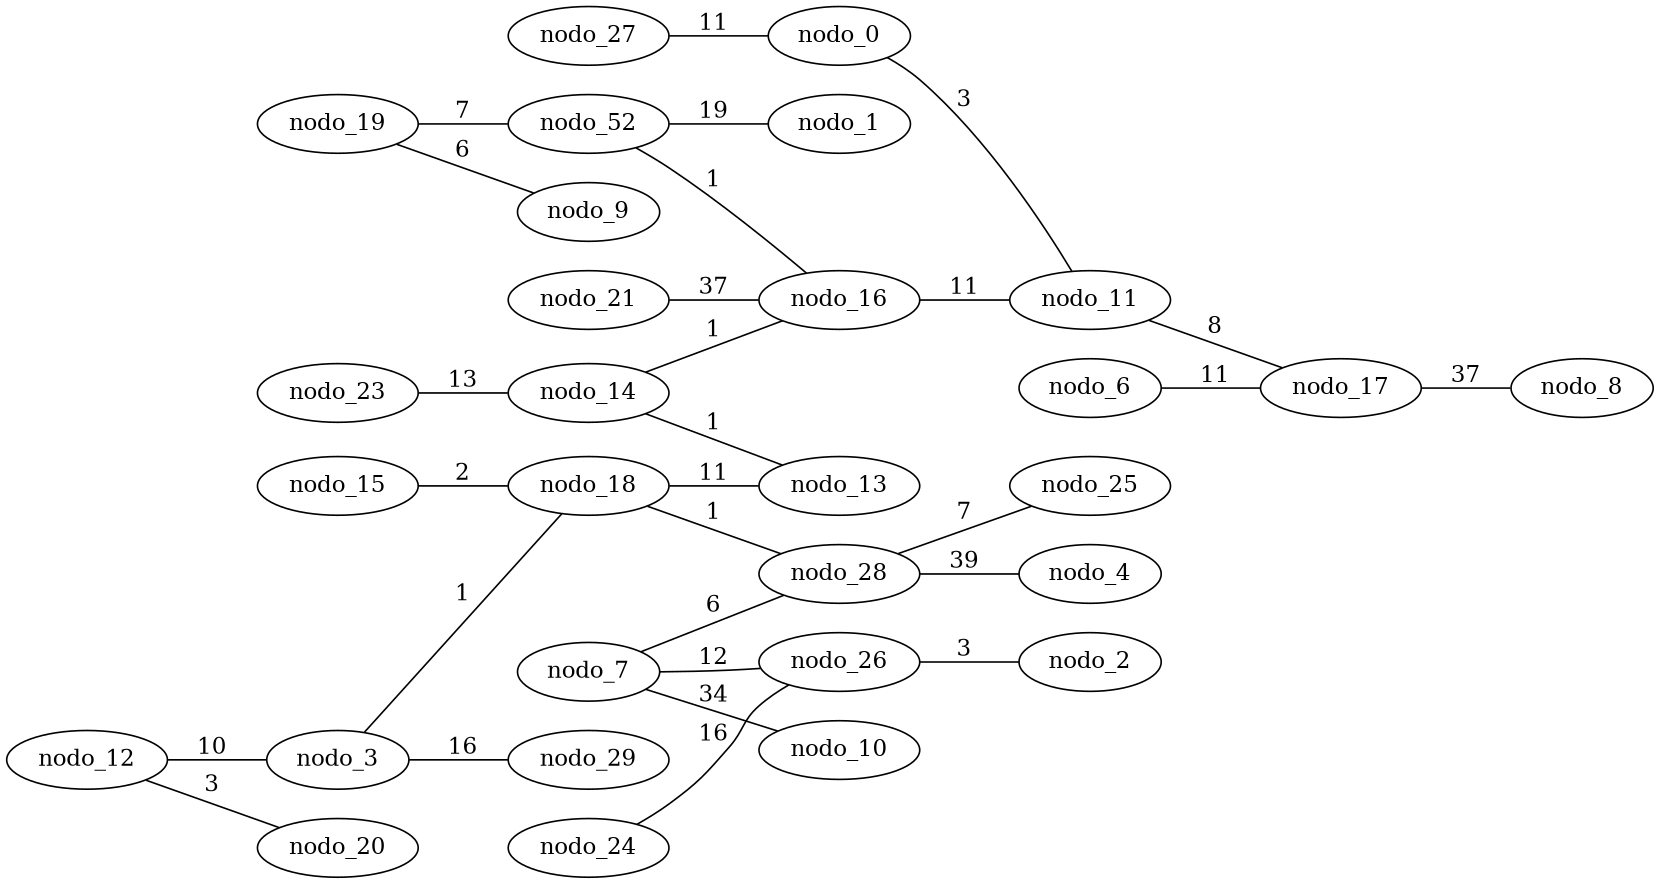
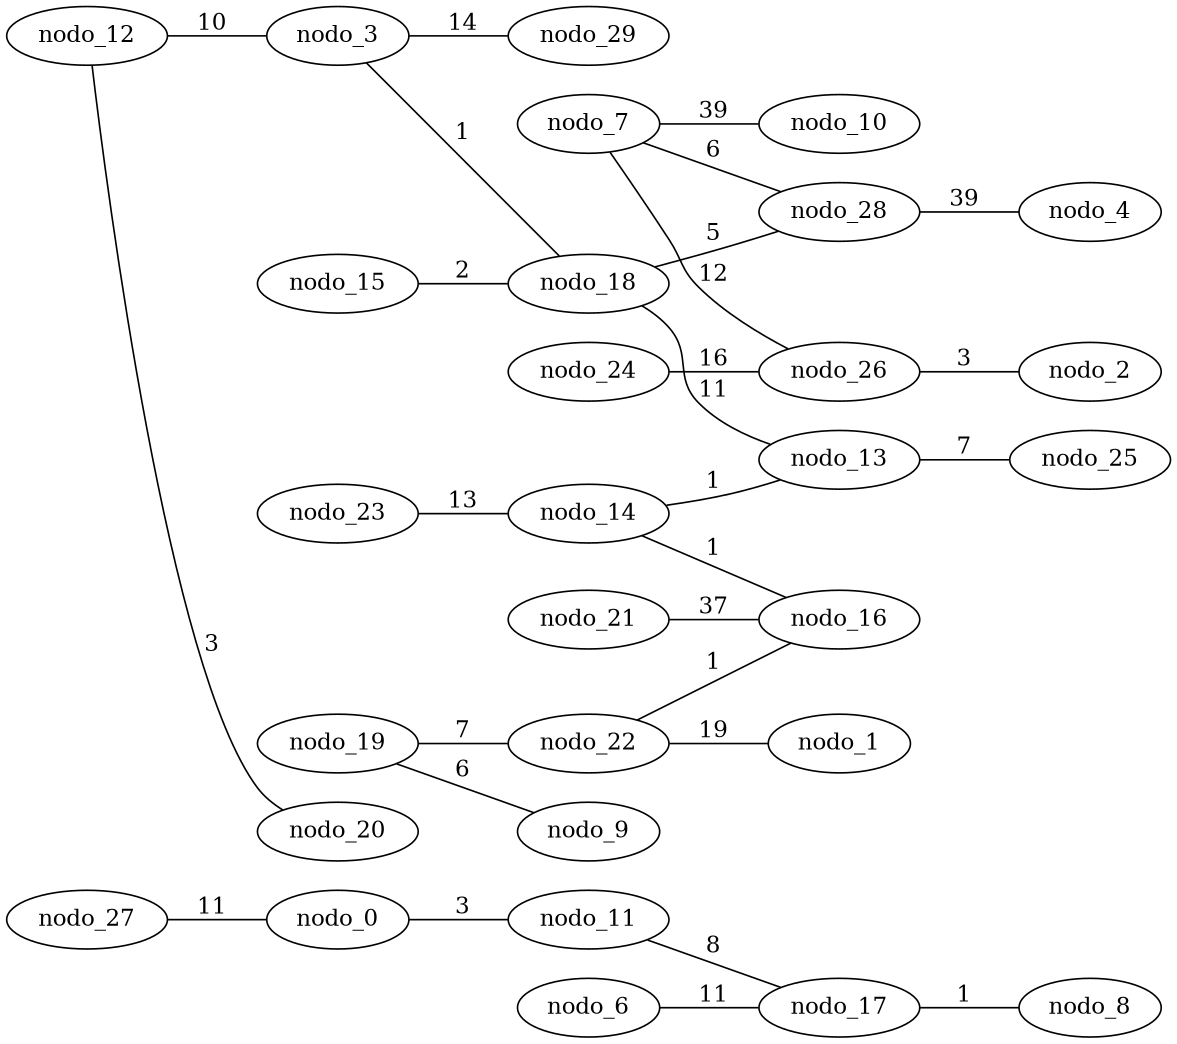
node "nodo_52": label "nodo_52" -> "nodo_22"
edge "nodo_16" -- "nodo_11": removed, label "11"
edge "nodo_17" -- "nodo_8": label "37" -> "1"
edge "nodo_18" -- "nodo_28": label "1" -> "5"
edge "nodo_25" -- "nodo_28": now "nodo_25" -- "nodo_13"
edge "nodo_7" -- "nodo_10": label "34" -> "39"
edge "nodo_3" -- "nodo_29": label "16" -> "14"
